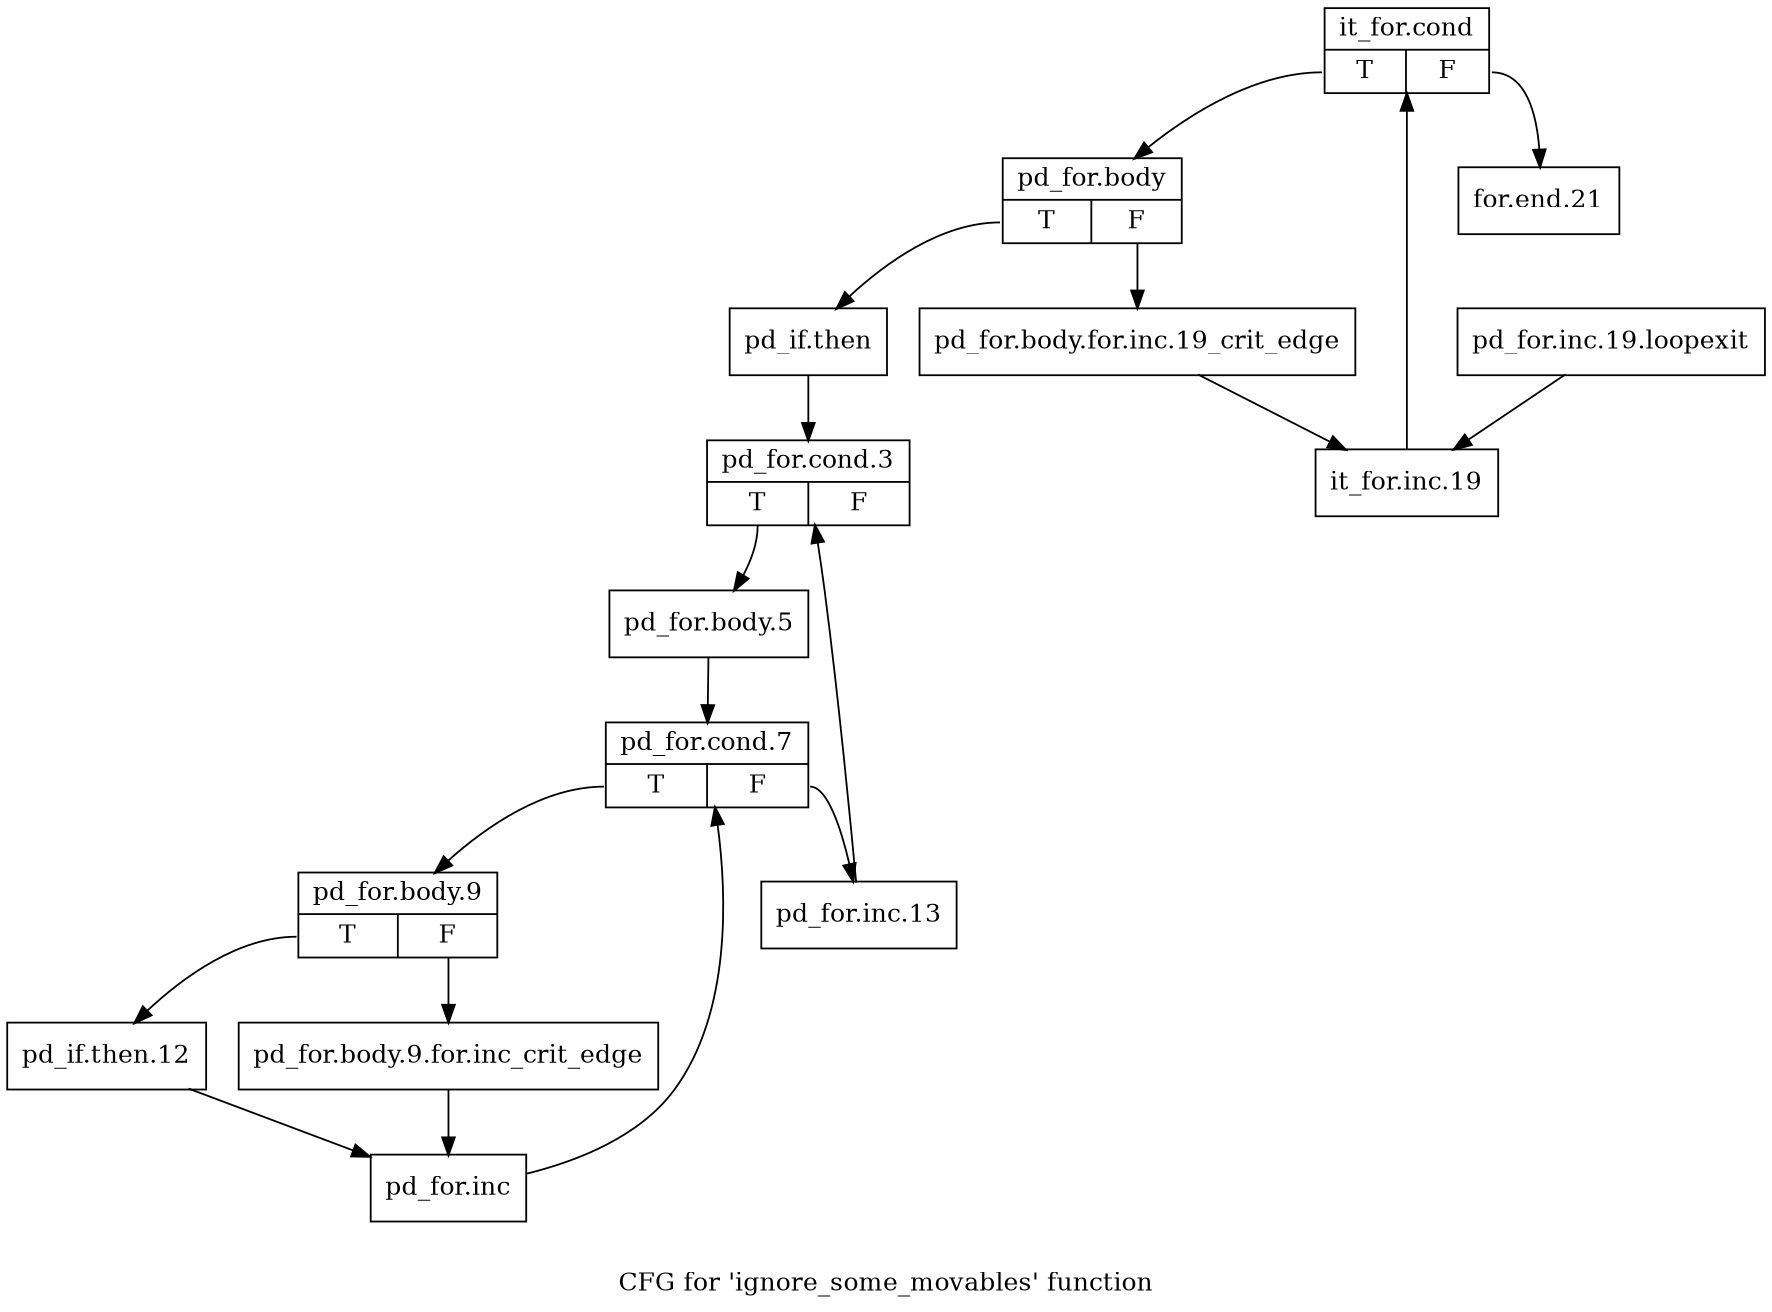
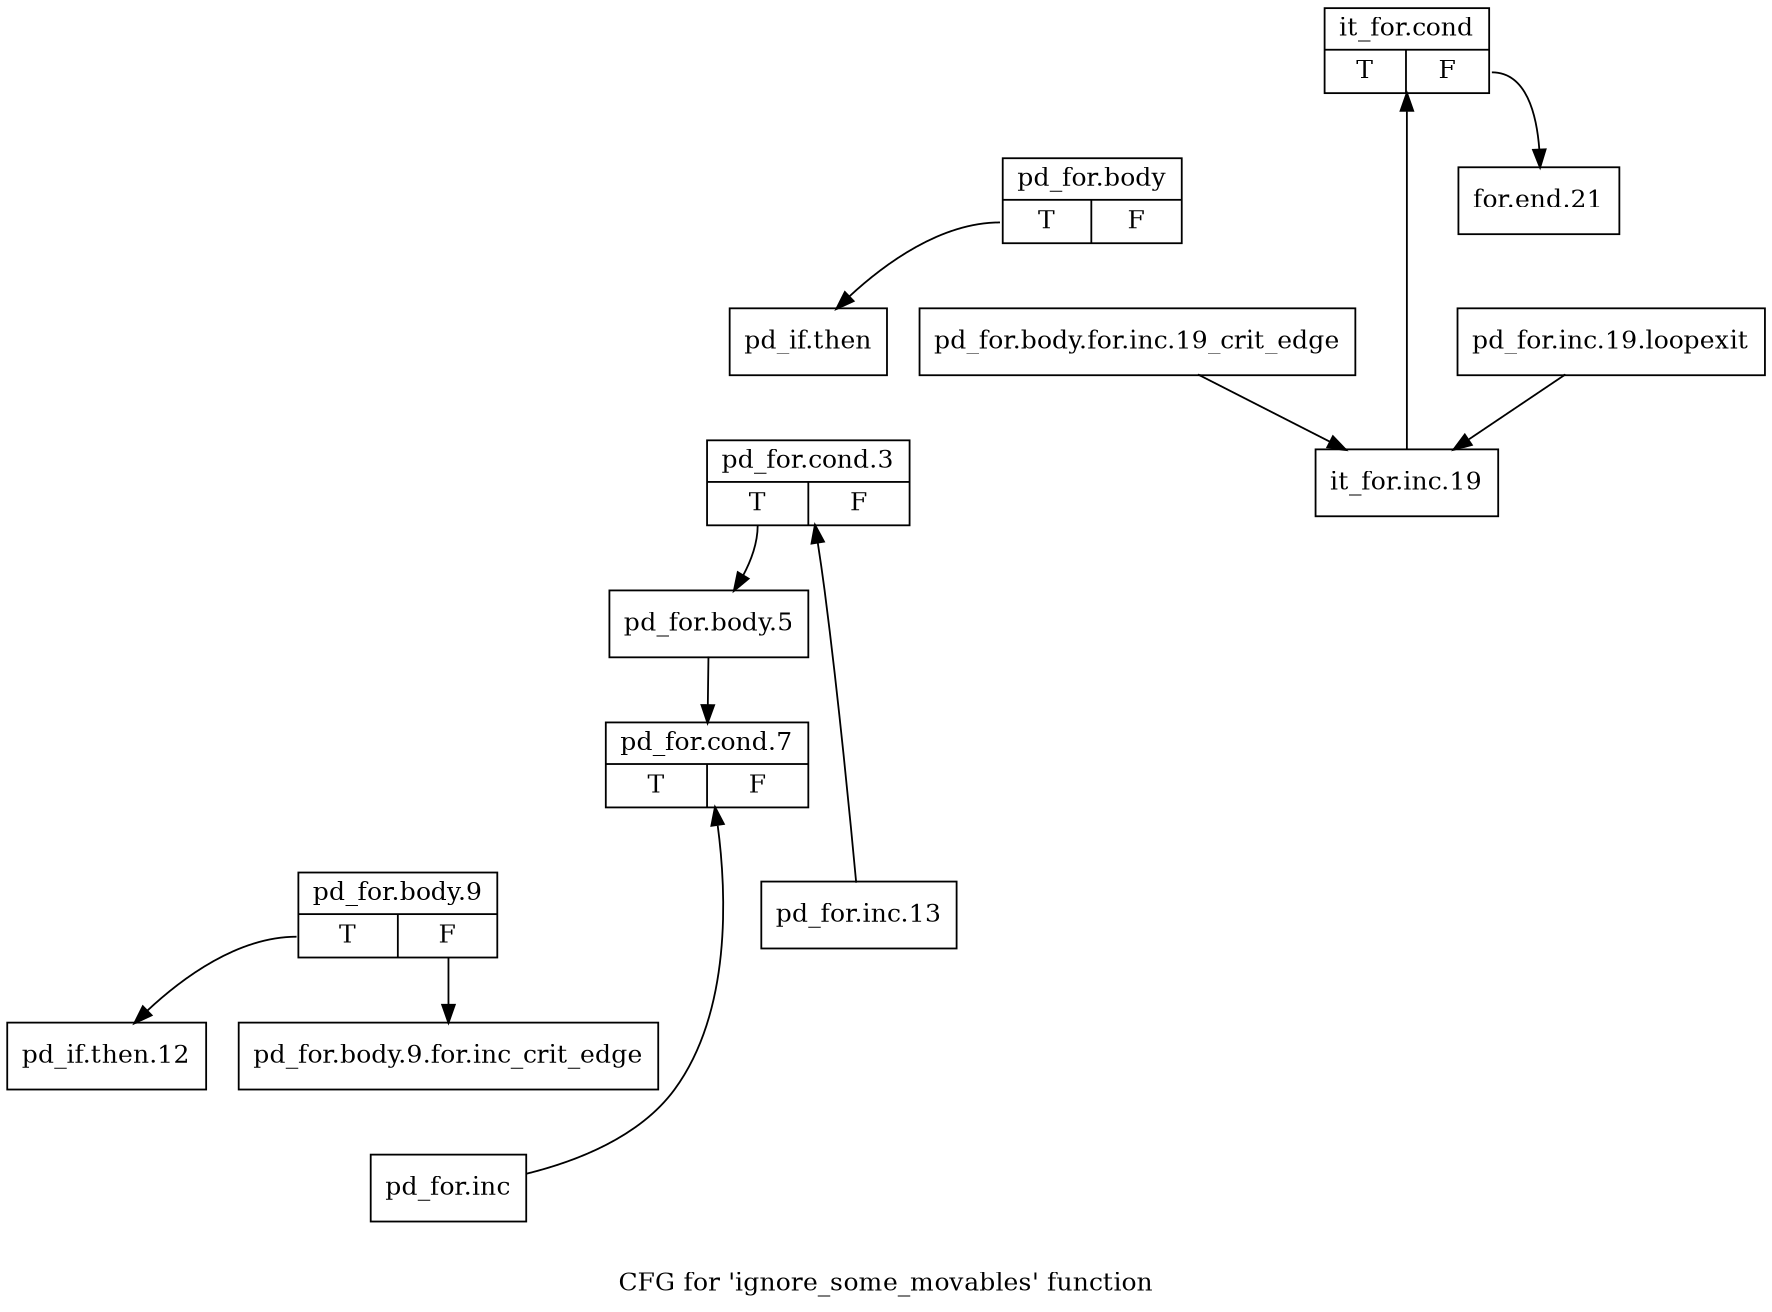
edge "it_for.cond" -> "pd_for.body": removed
edge "pd_for.body" -> "pd_for.body.for.inc.19_crit_edge": removed
edge "pd_if.then" -> "pd_for.cond.3": removed
edge "pd_for.cond.7" -> "pd_for.body.9": removed
edge "pd_for.cond.7" -> "pd_for.inc.13": removed
edge "pd_for.body.9.for.inc_crit_edge" -> "pd_for.inc": removed
edge "pd_if.then.12" -> "pd_for.inc": removed
